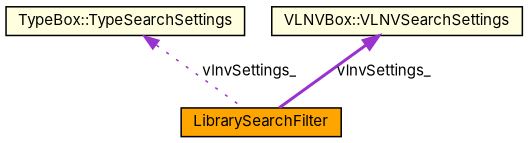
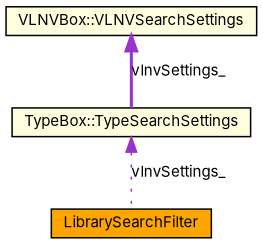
edge "LibrarySearchFilter" -> "VLNVBox::VLNVSearchSettings": now "TypeBox::TypeSearchSettings" -> "VLNVBox::VLNVSearchSettings"
